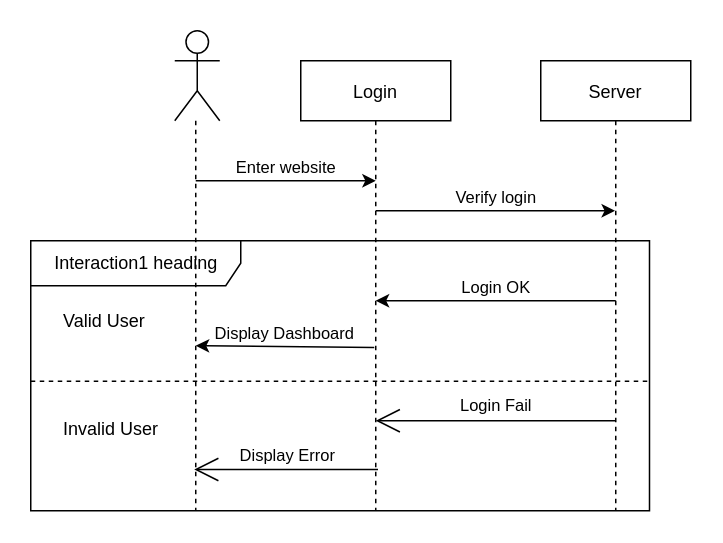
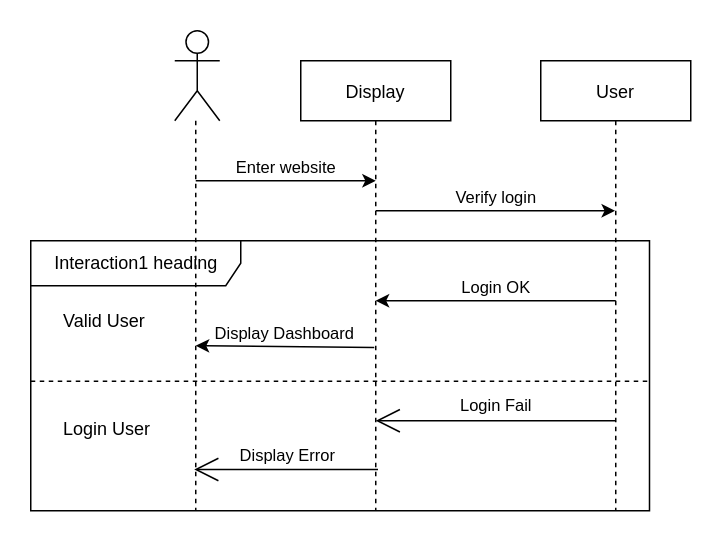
node "Login": label "Login" -> "Display"
node "Server": label "Server" -> "User"
node "Invalid User": label "Invalid User" -> "Login User"
